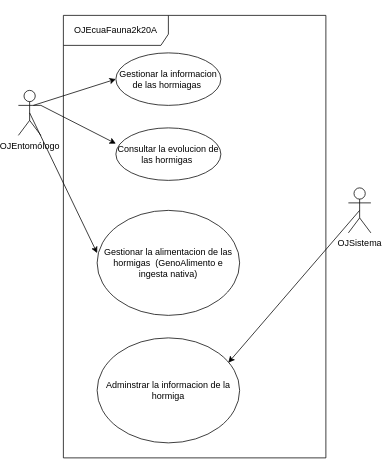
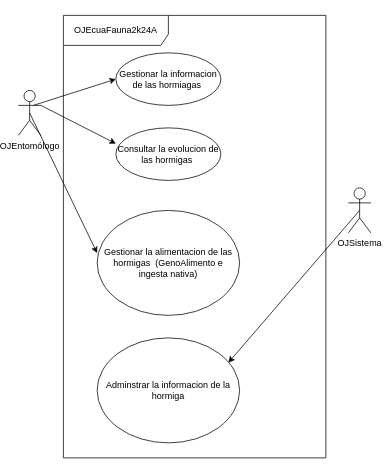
node "OJEcuaFauna2k20A": label "OJEcuaFauna2k20A" -> "OJEcuaFauna2k24A"
